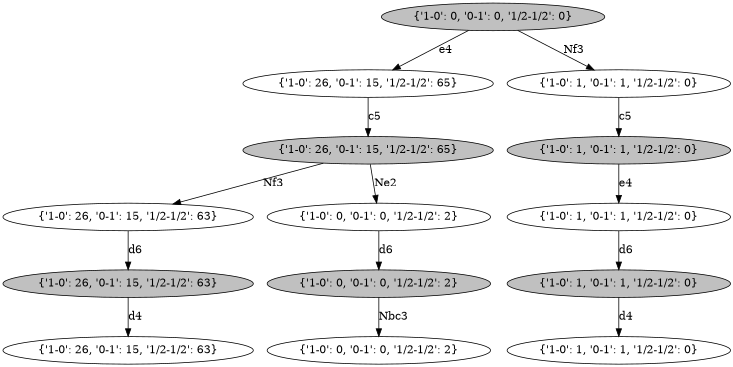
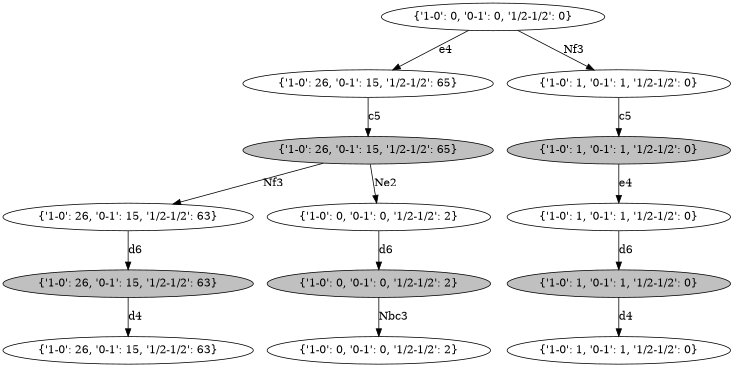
node "{'1-0': 0, '0-1': 0, '1/2-1/2': 0}": fillcolor grey -> white
